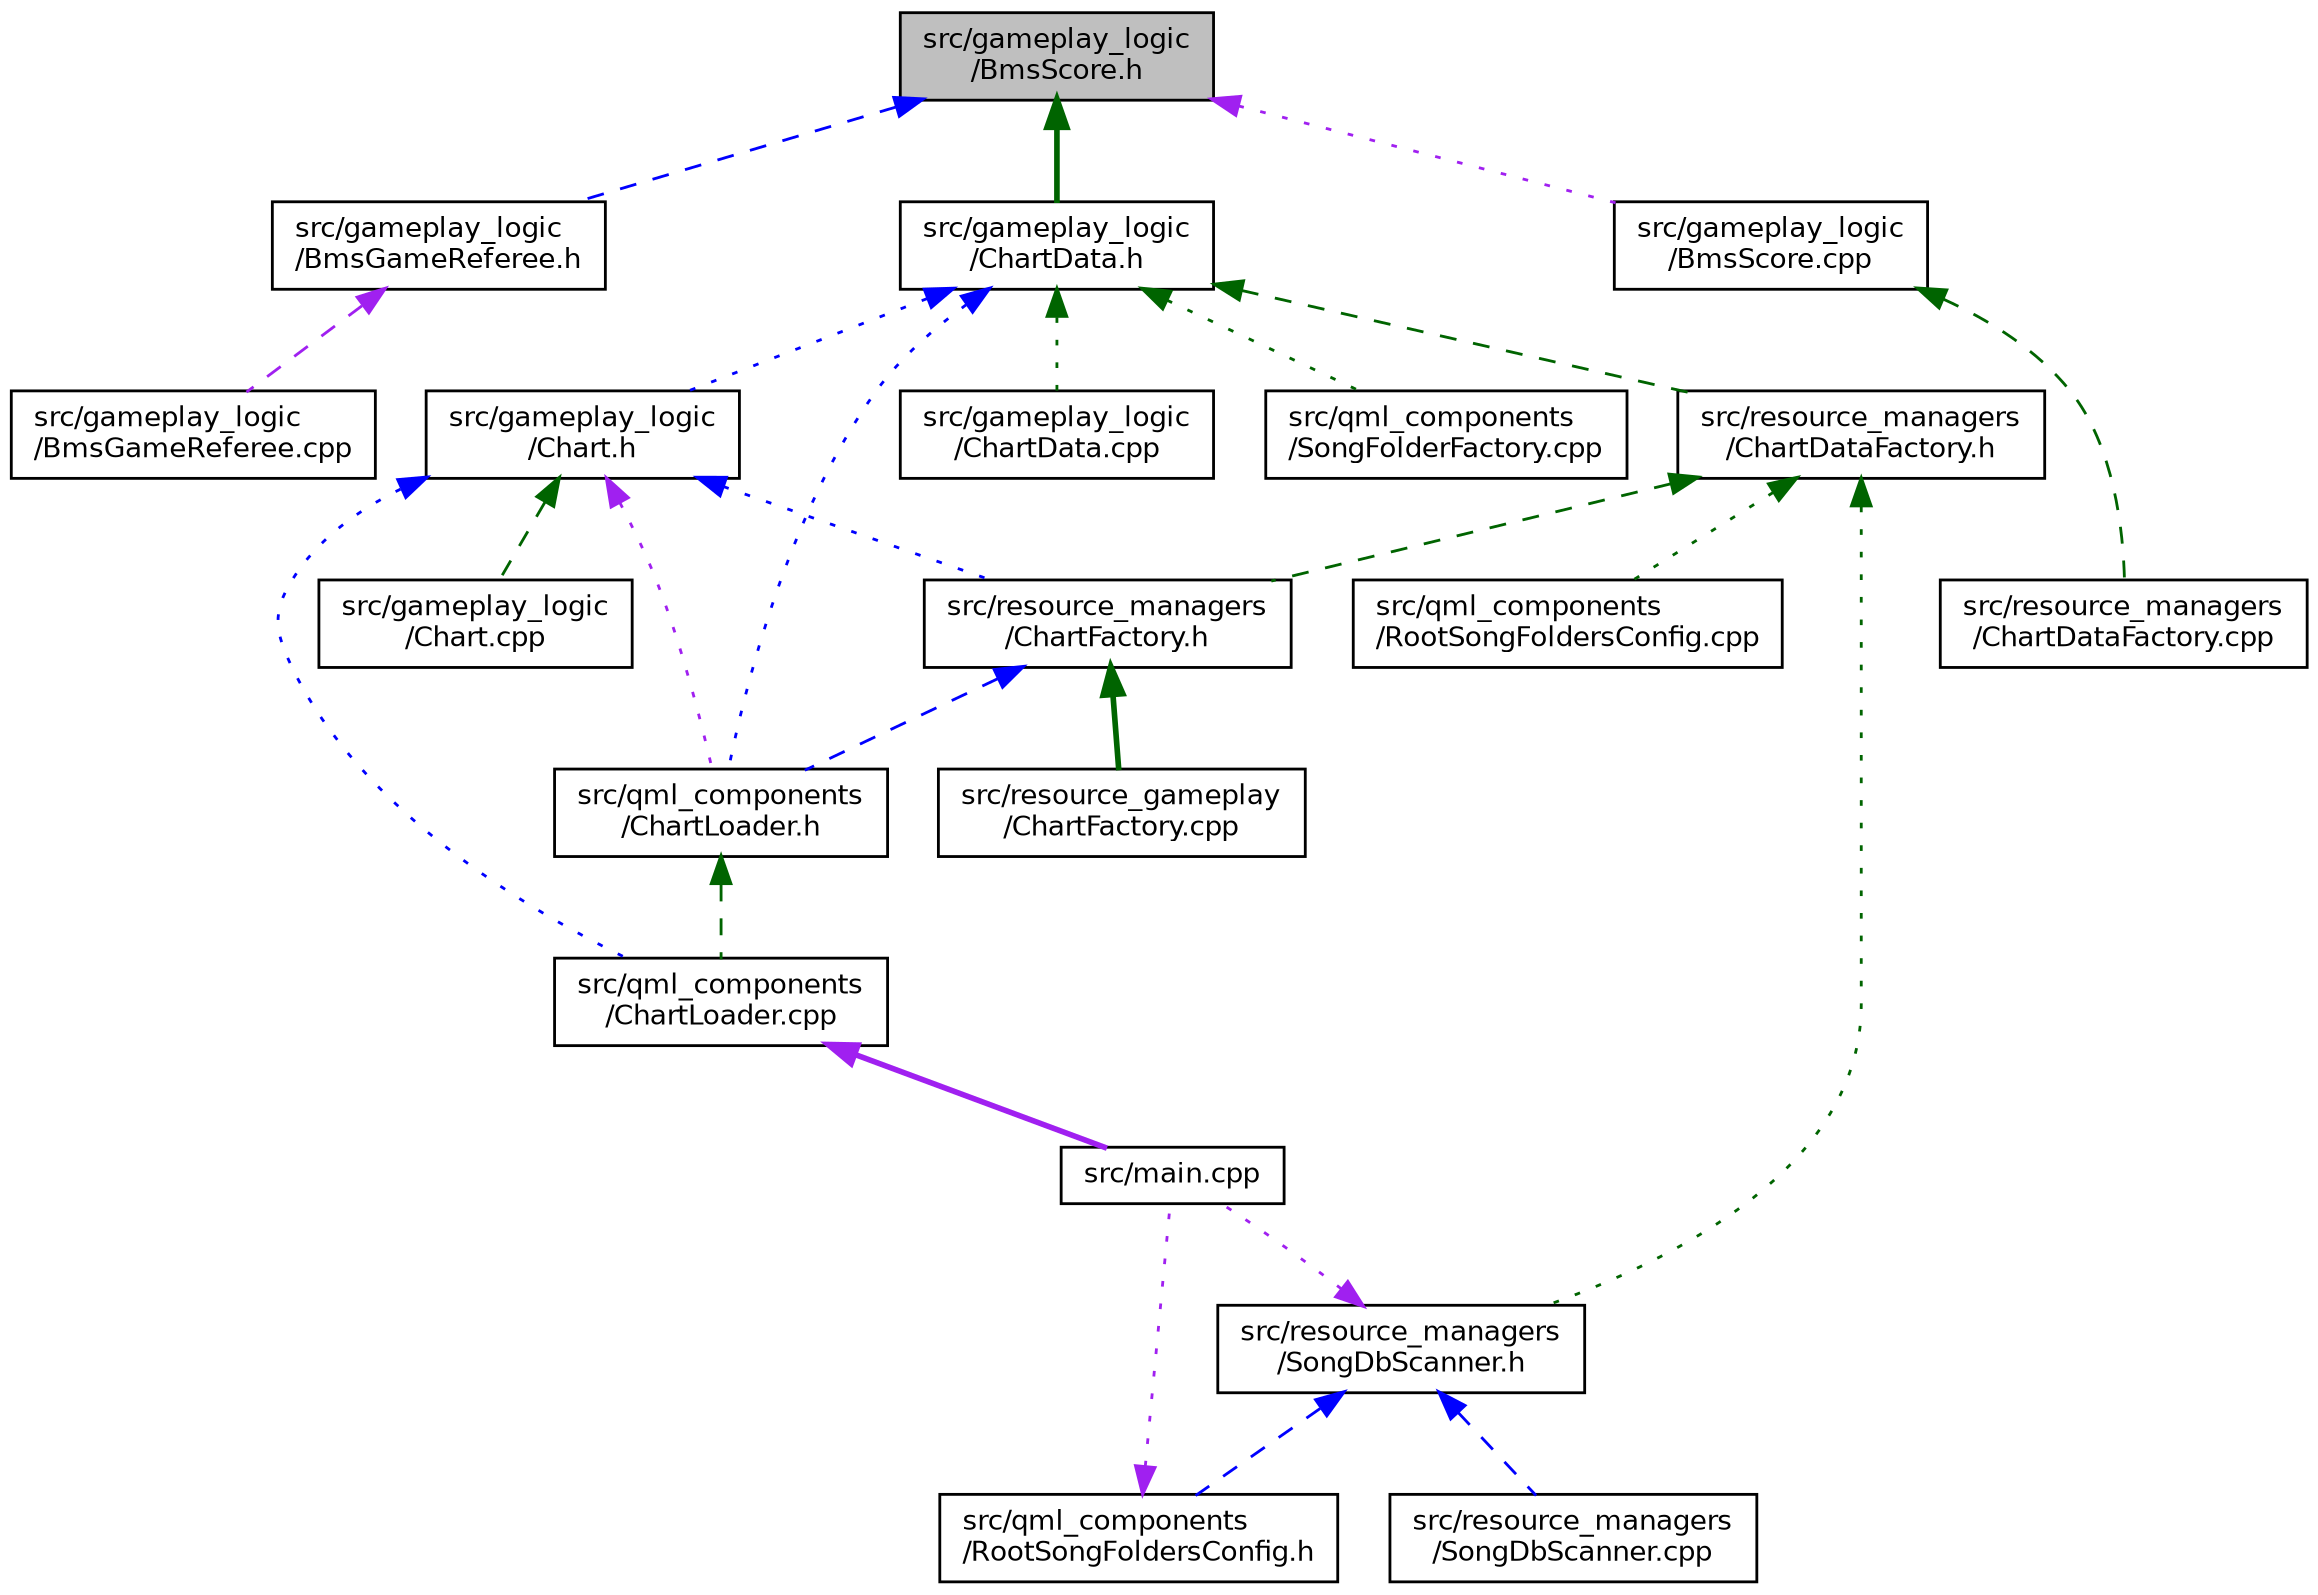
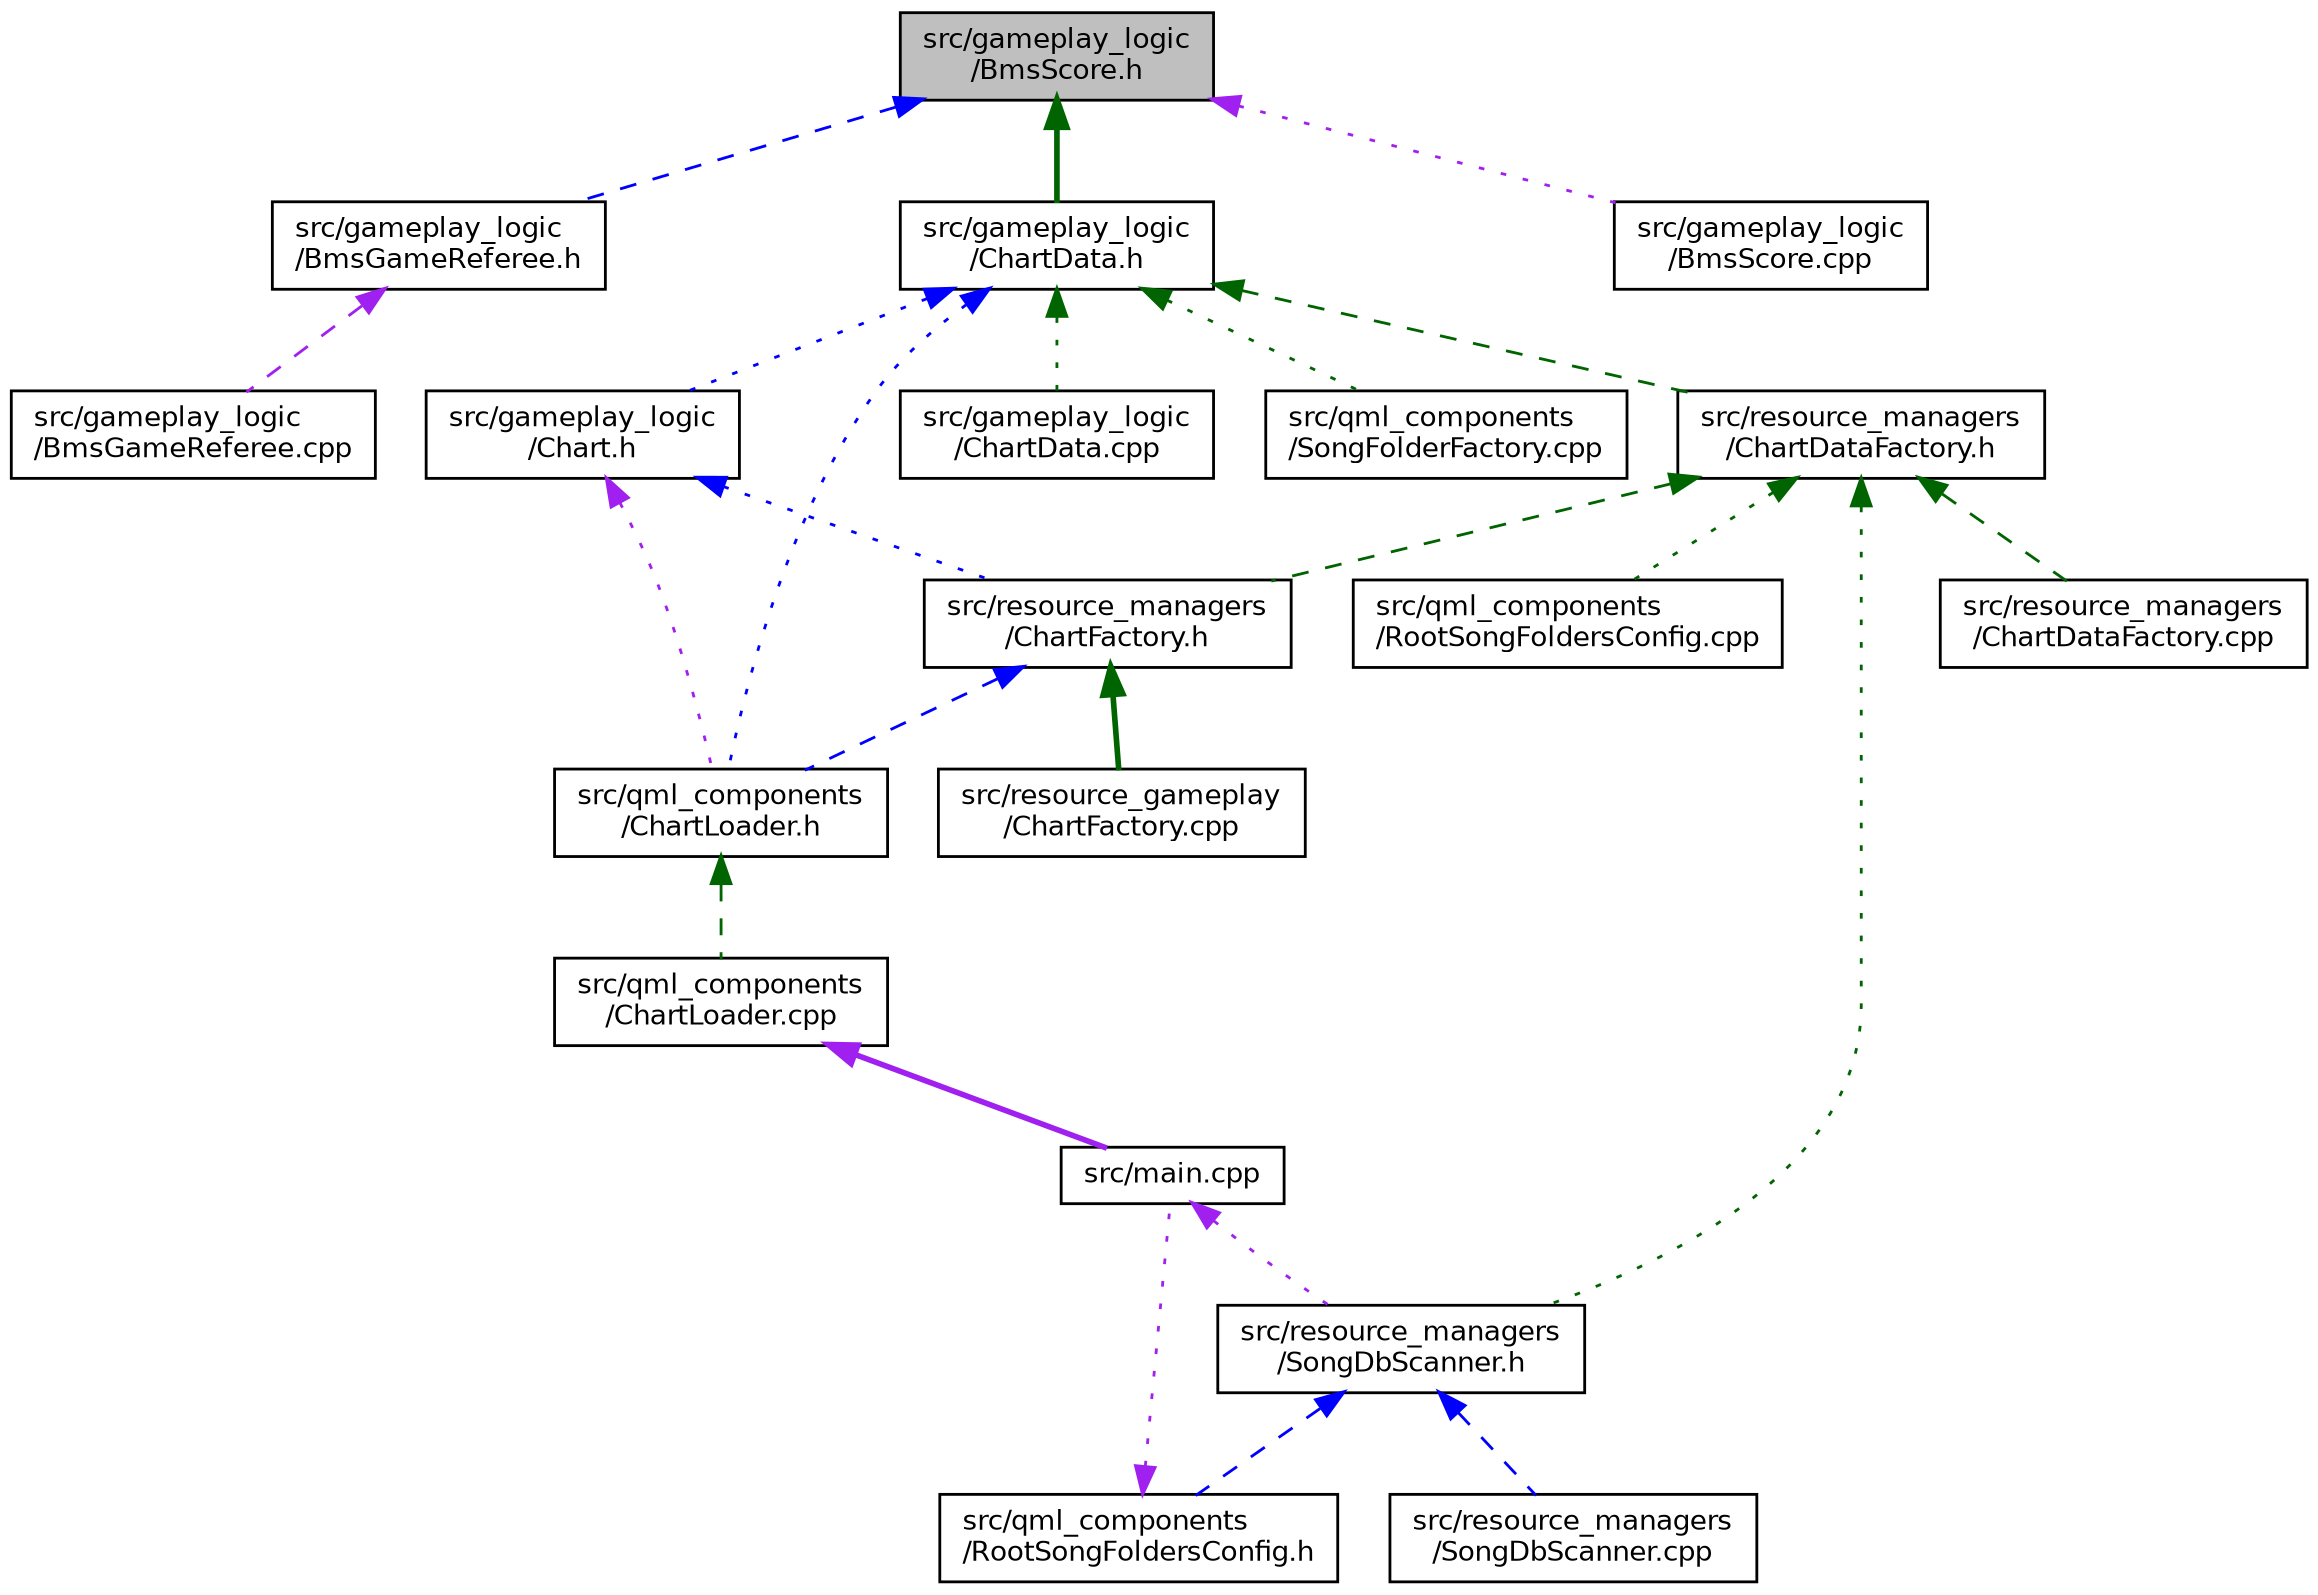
edge "src/resource_managers /ChartDataFactory.cpp" -> "src/gameplay_logic /BmsScore.cpp": now "src/resource_managers /ChartDataFactory.cpp" -> "src/resource_managers /ChartDataFactory.h"
node "src/gameplay_logic /Chart.cpp": removed
edge "src/qml_components /ChartLoader.cpp" -> "src/gameplay_logic /Chart.h": removed
edge "src/main.cpp" -> "src/resource_managers /SongDbScanner.h": reversed
